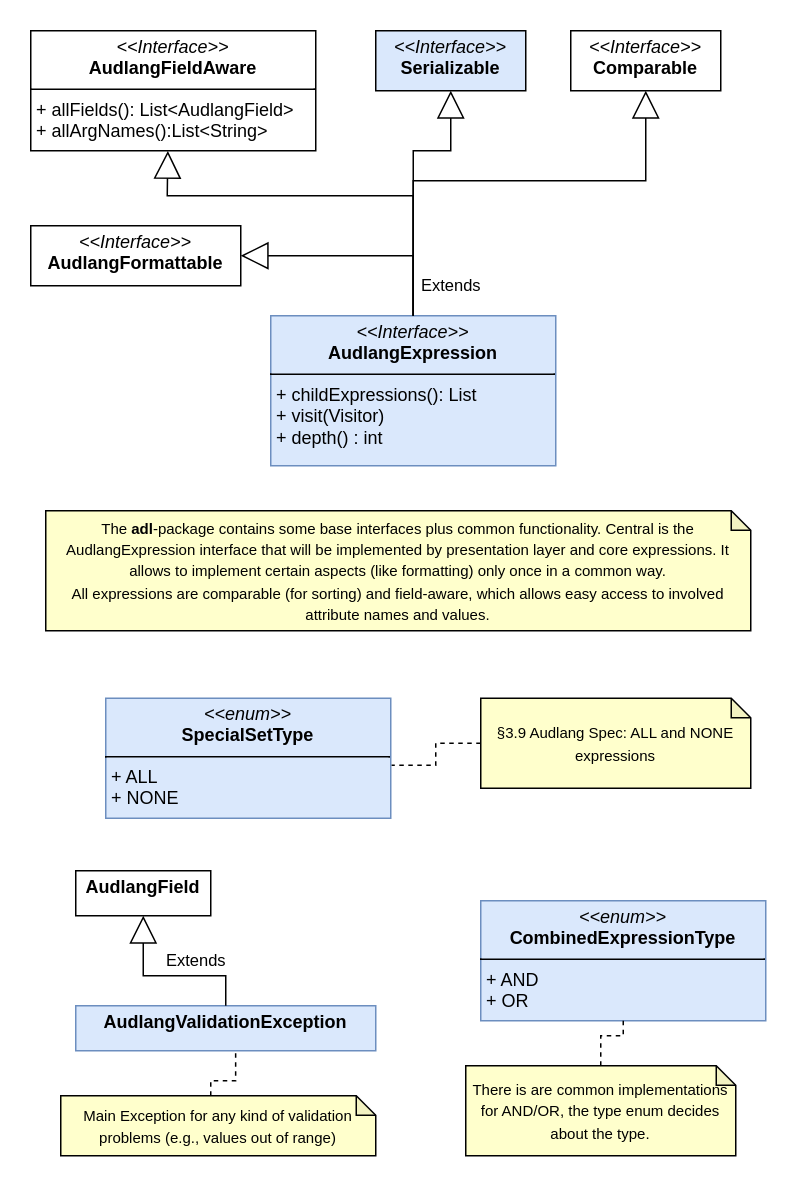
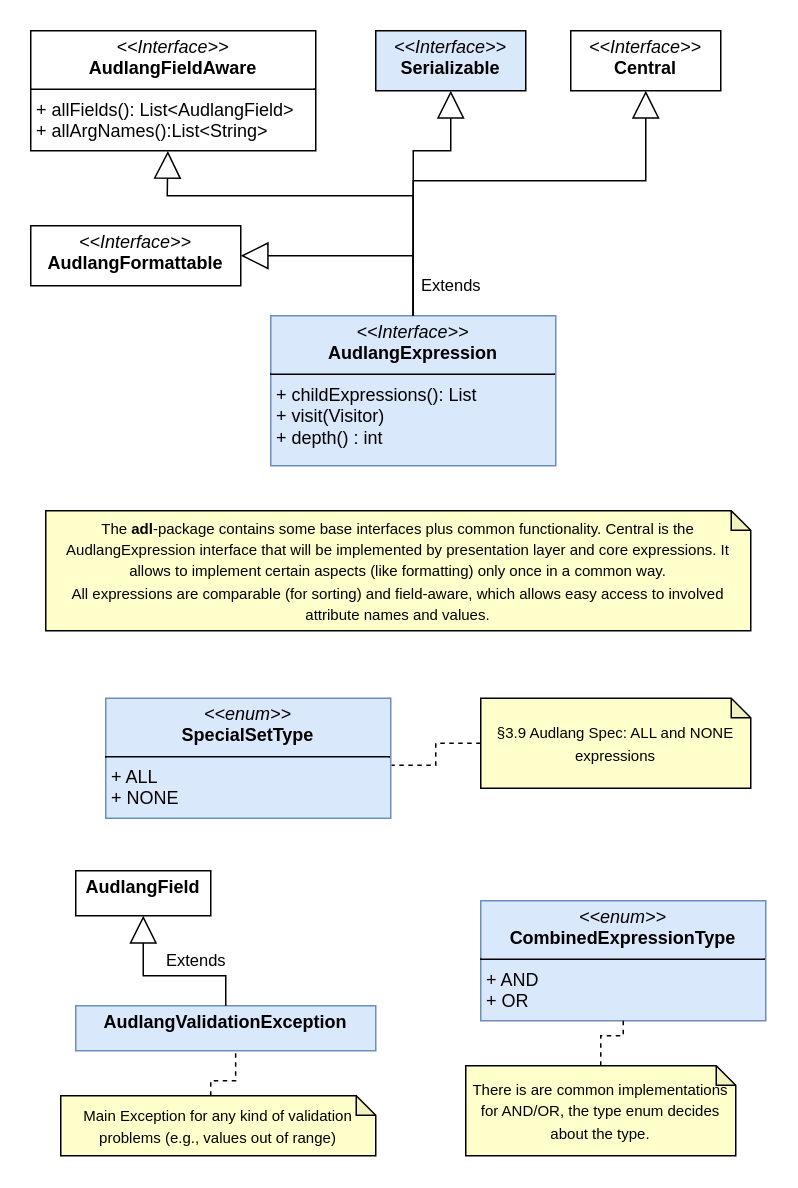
node "<<Interface>> Comparable": label "<<Interface>> Comparable" -> "<<Interface>> Central"
